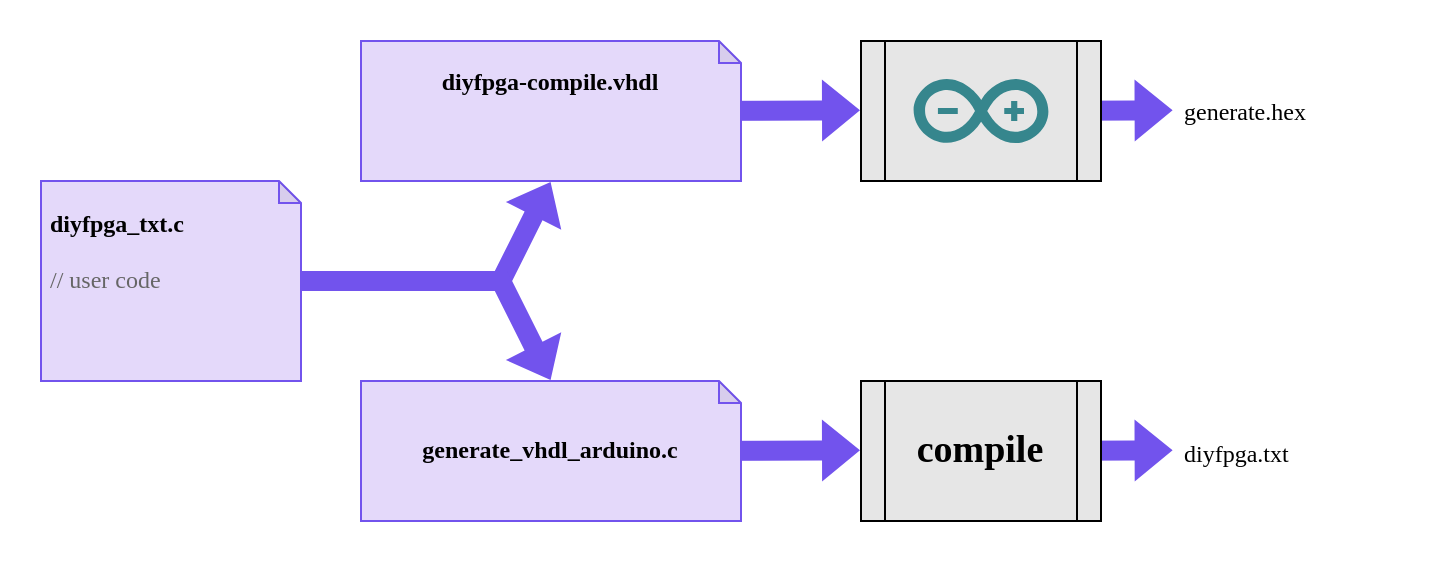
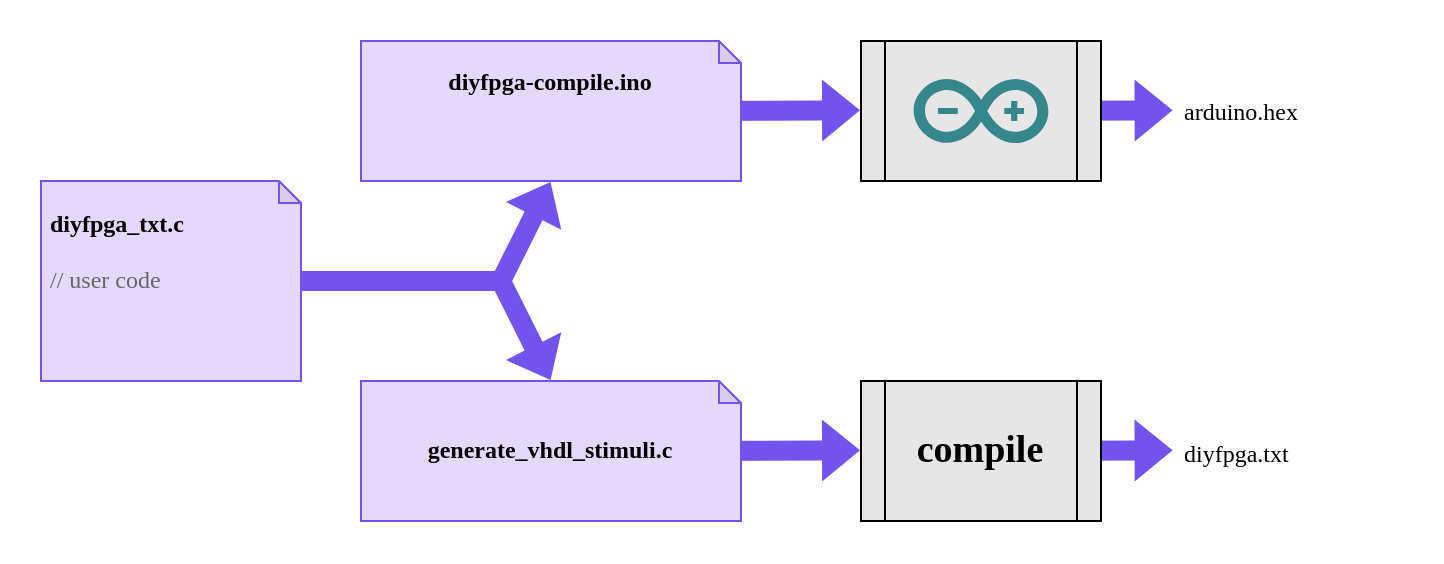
node "generate.hex": label "generate.hex" -> "arduino.hex"
node "diyfpga-compile.vhdl": label "diyfpga-compile.vhdl" -> "diyfpga-compile.ino"
node "generate_vhdl_arduino.c": label "generate_vhdl_arduino.c" -> "generate_vhdl_stimuli.c"
